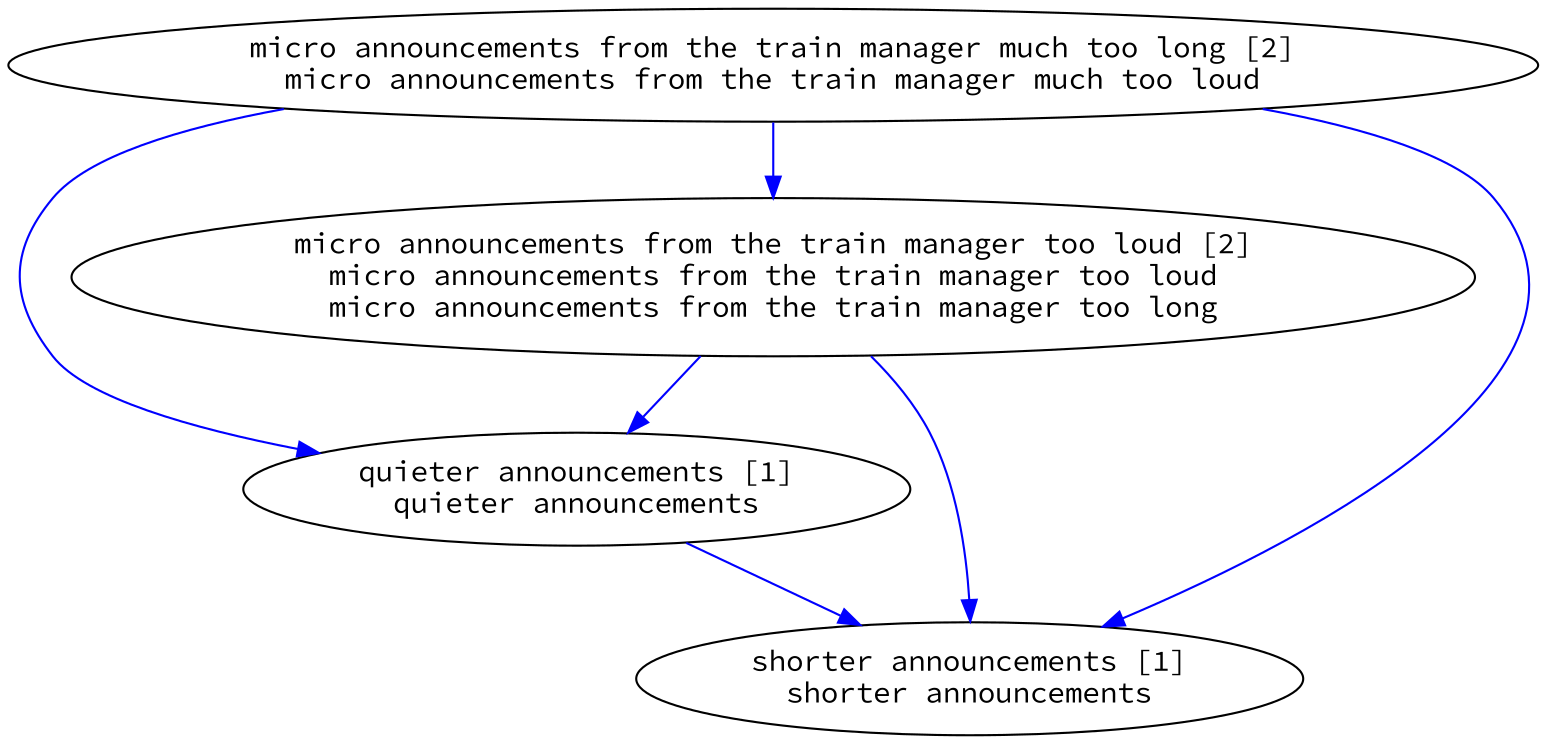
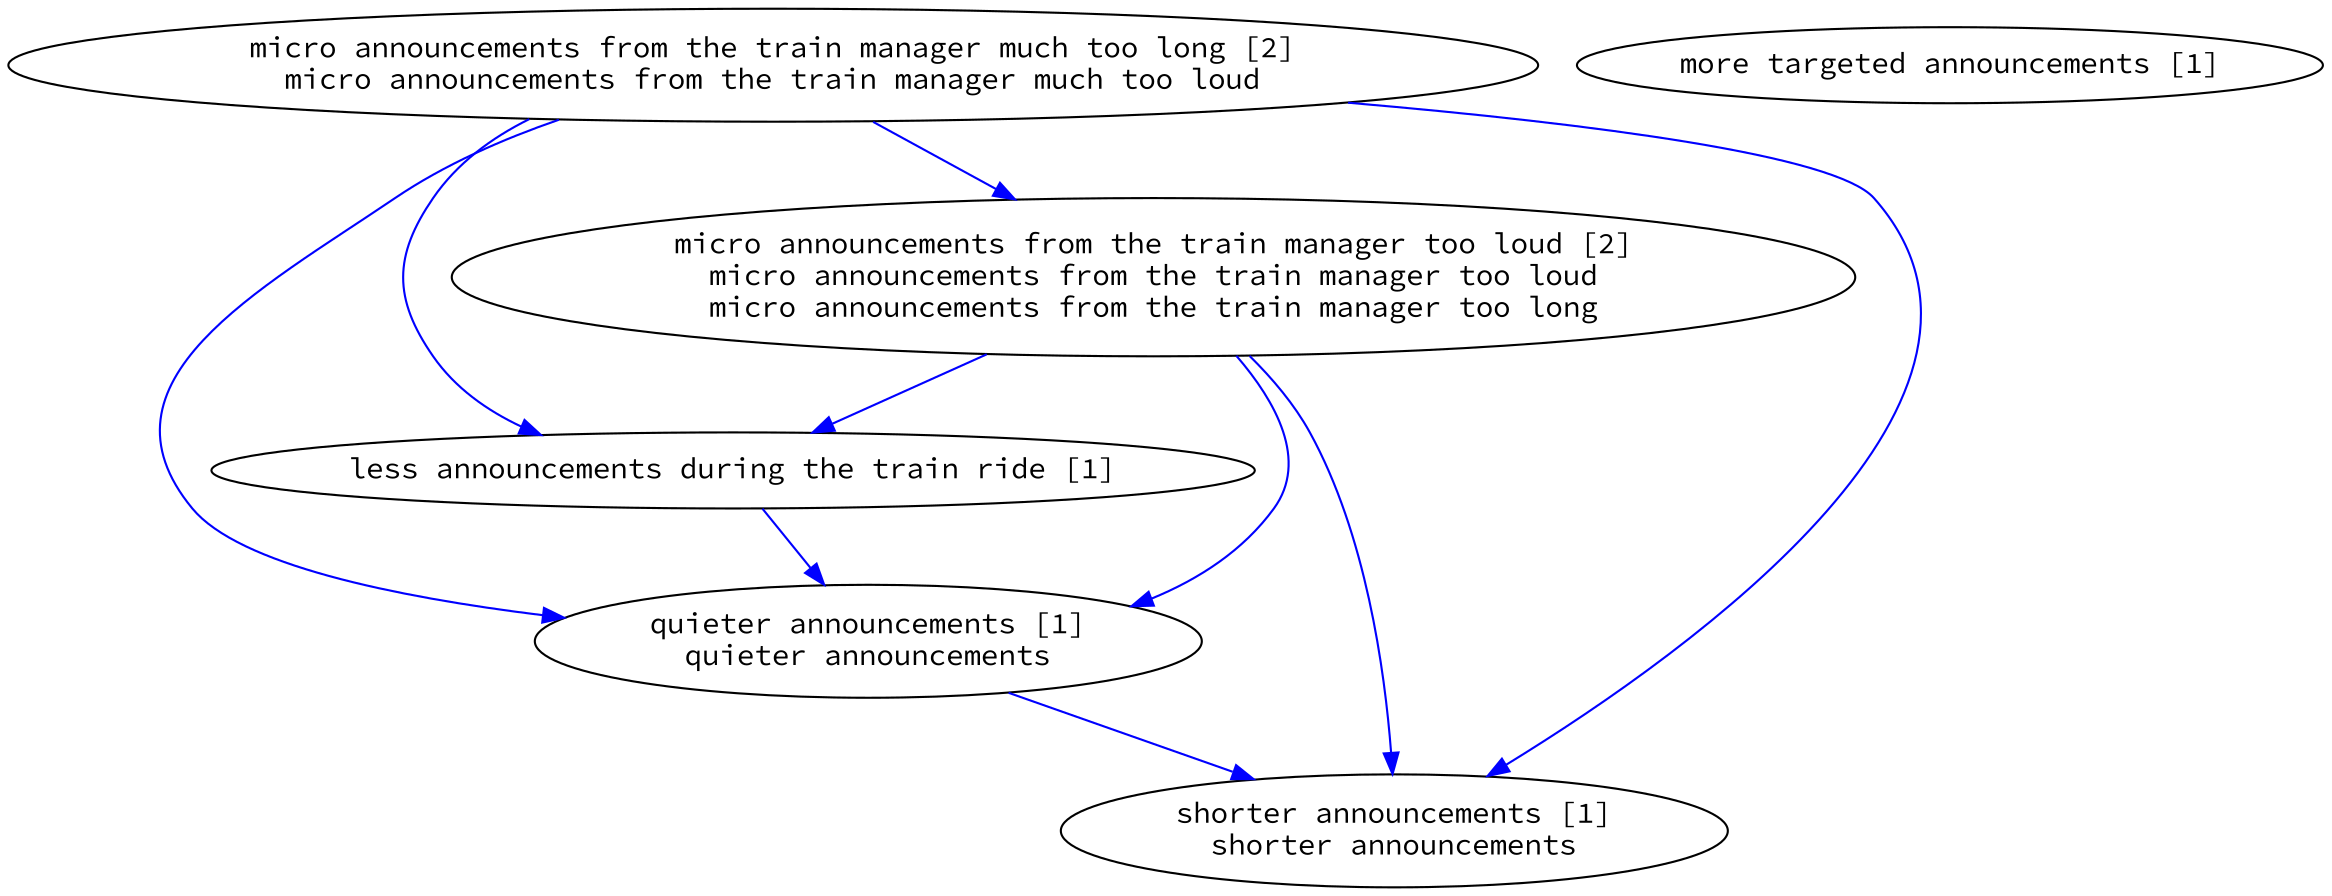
node "more targeted announcements [1]": added
node "less announcements during the train ride [1]": added
